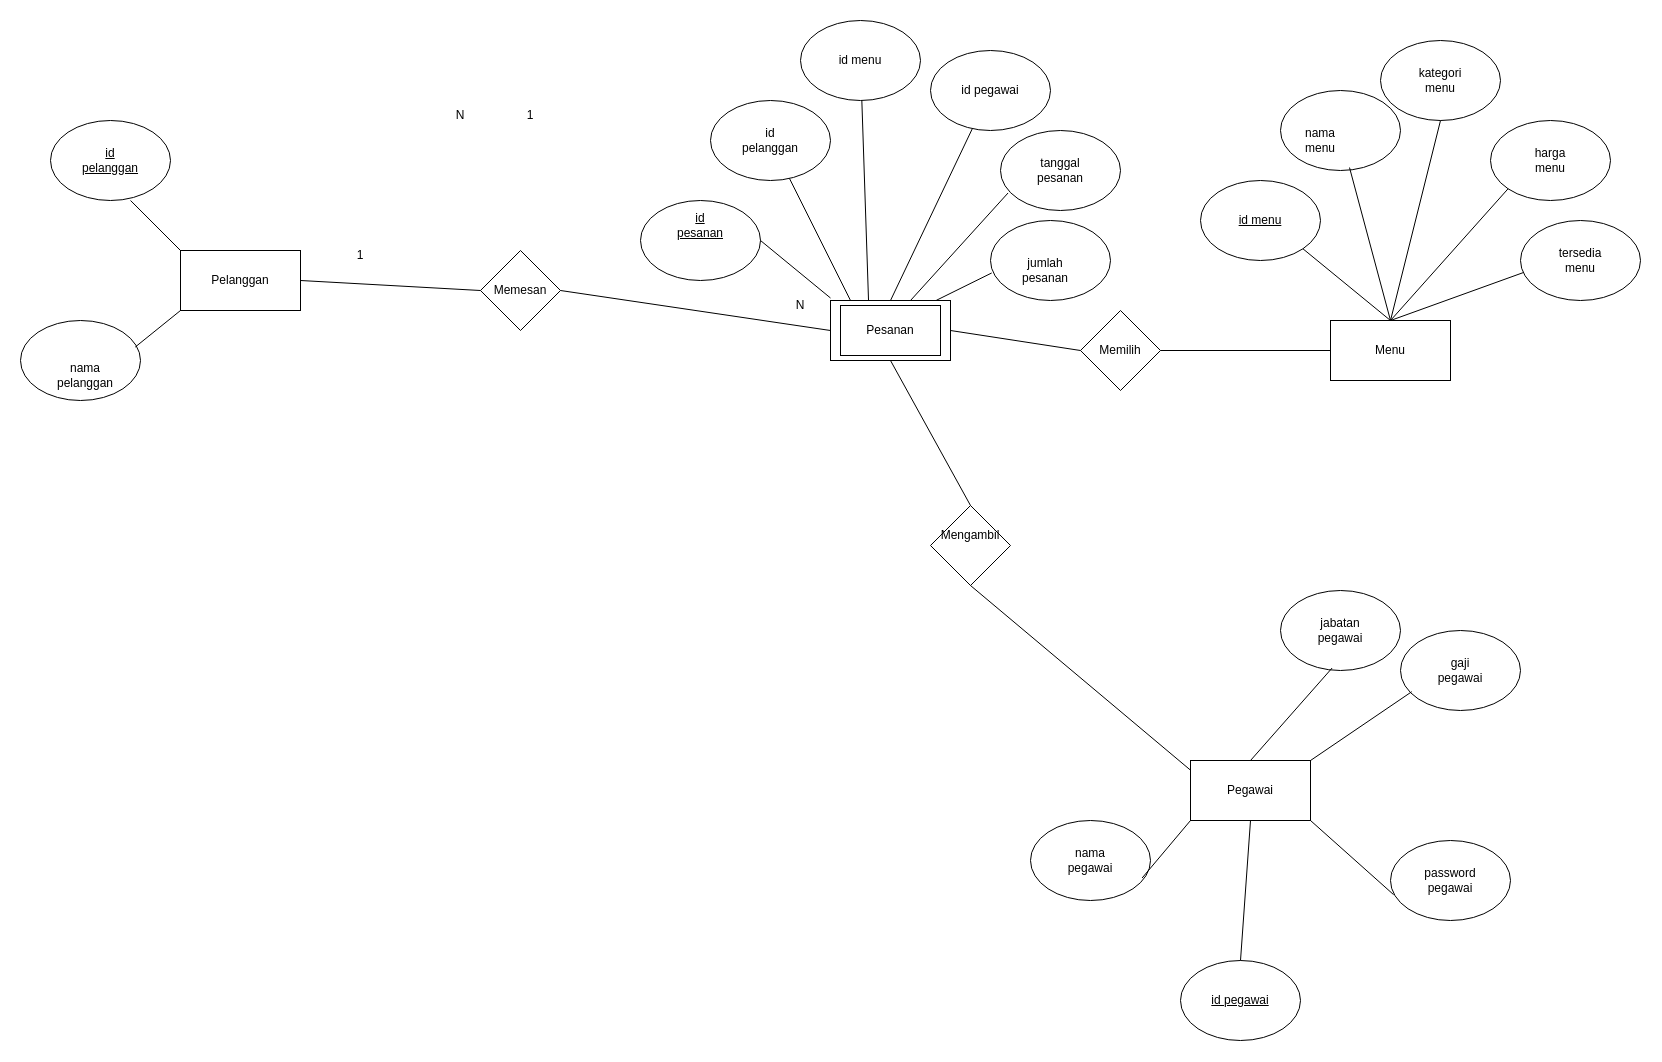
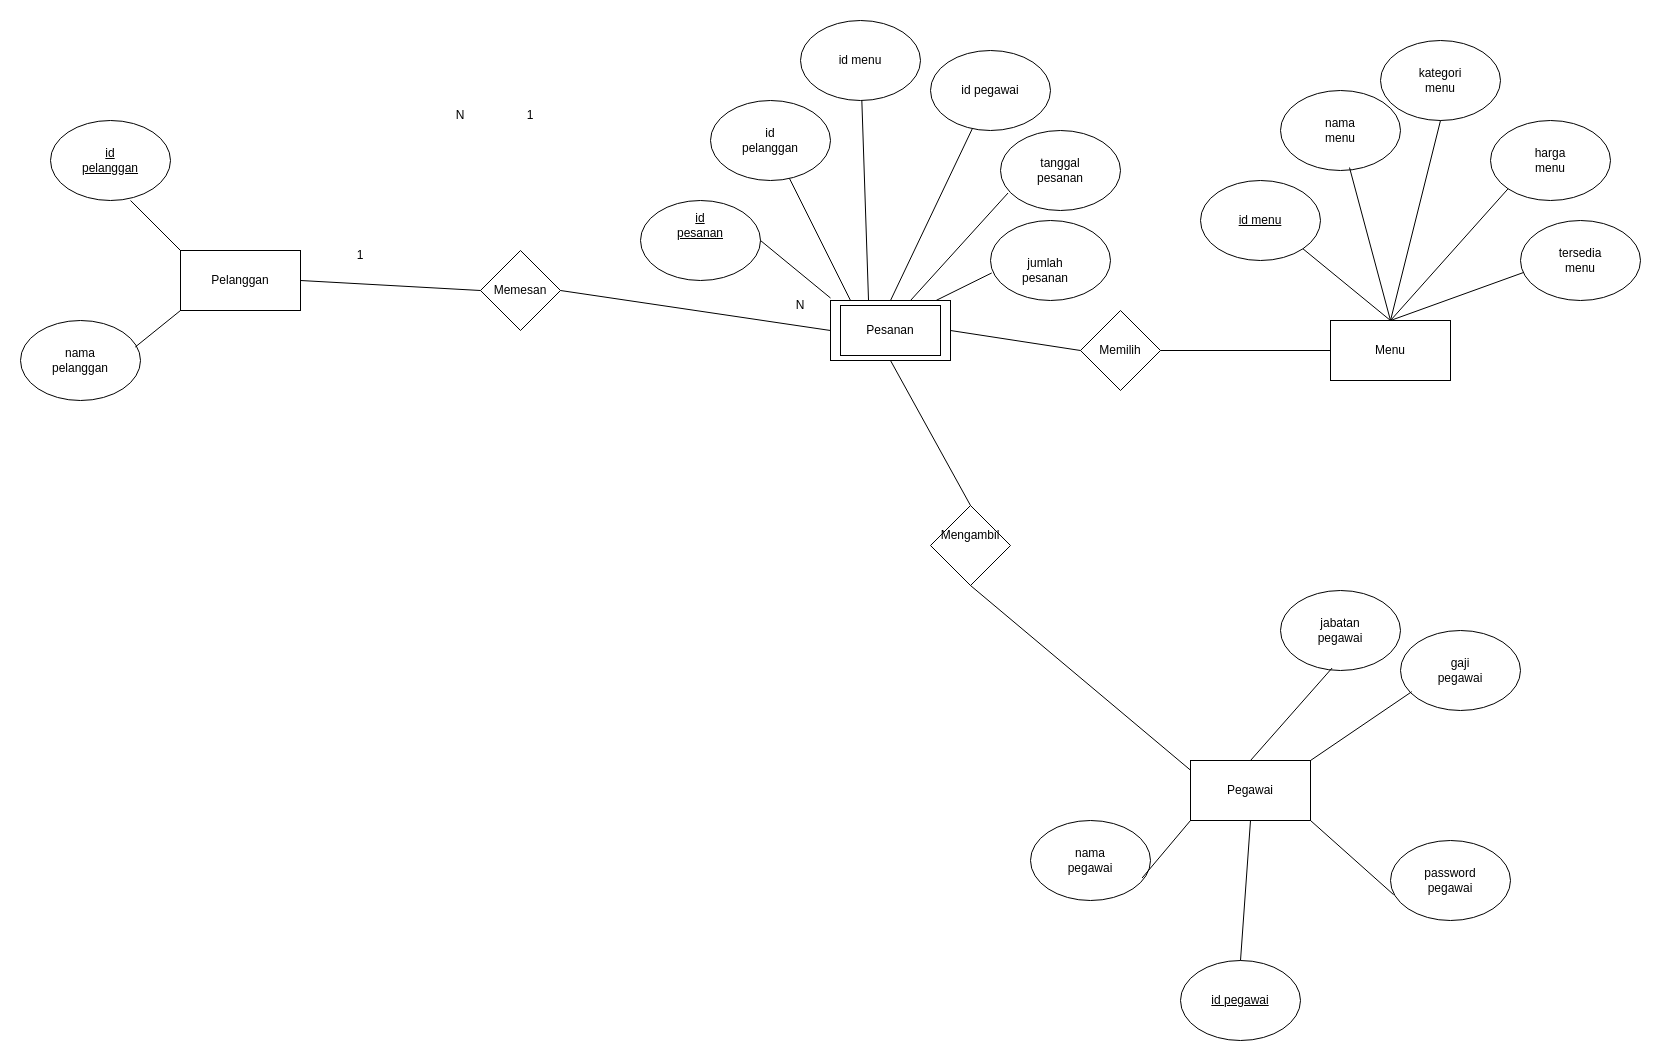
node "nama menu": moved (1321, 141) -> (1341, 131)
node "nama pelanggan": moved (86, 376) -> (81, 361)
